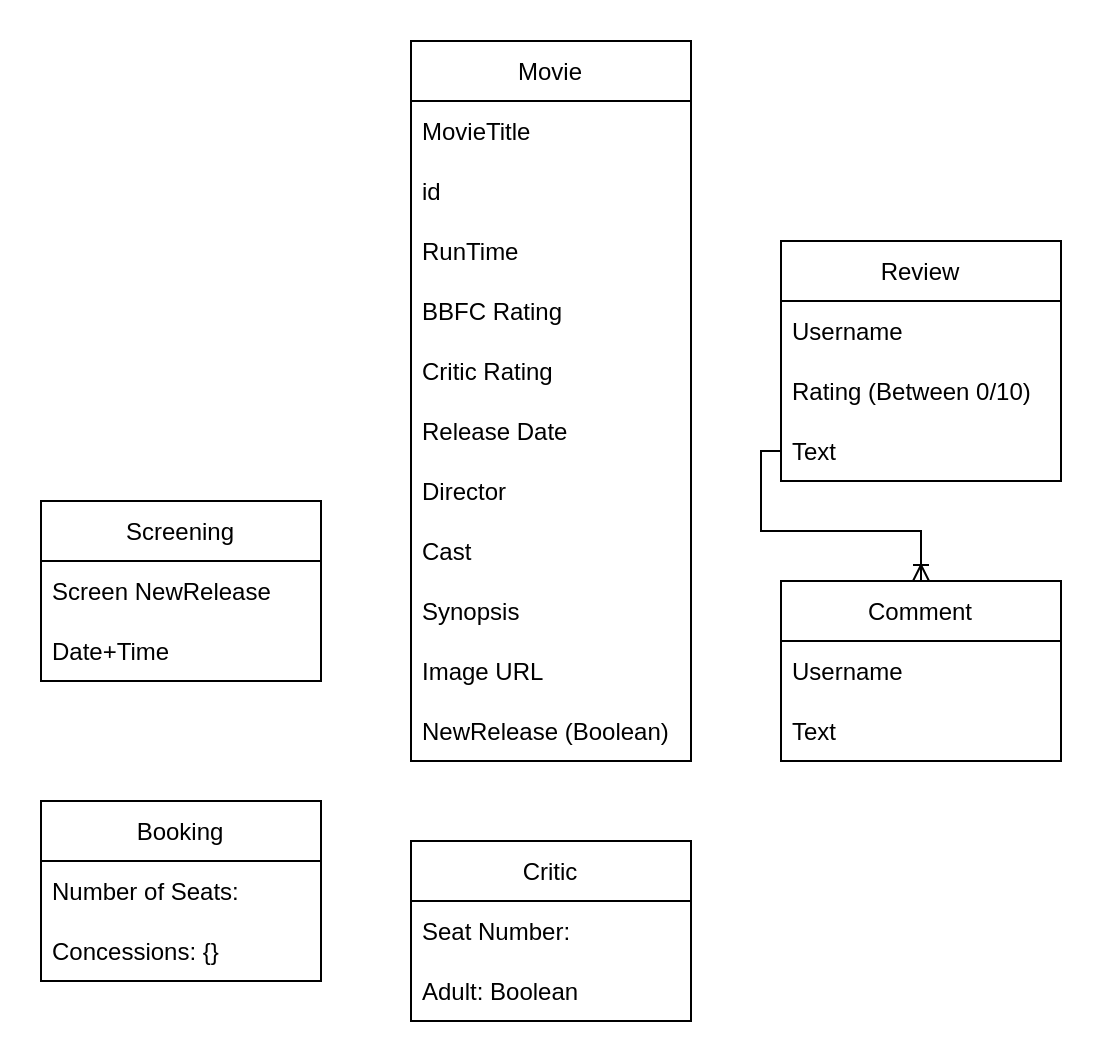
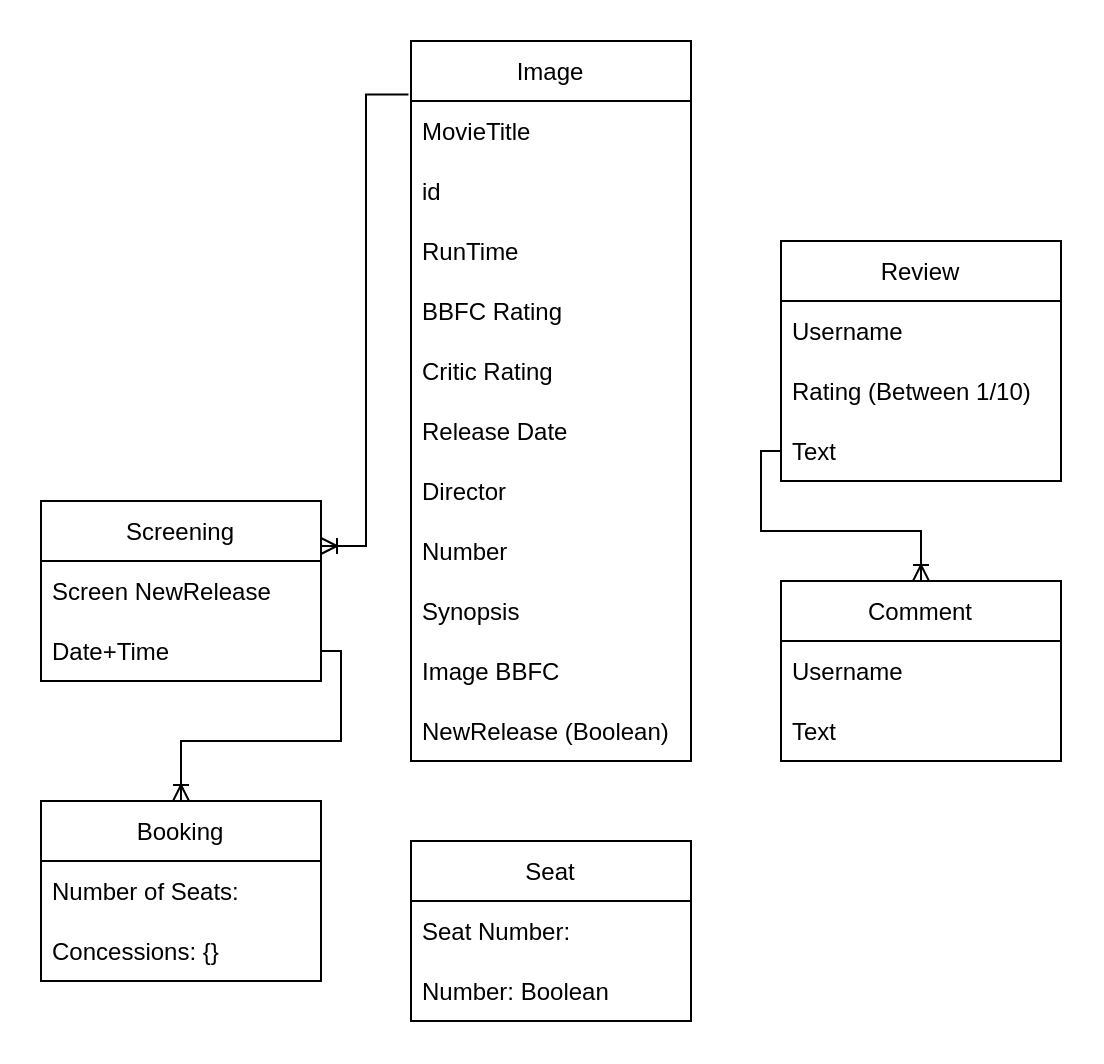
node "Movie": label "Movie" -> "Image"
edge "MovieTitle" -> "Screening": added
node "Rating (Between 0/10)": label "Rating (Between 0/10)" -> "Rating (Between 1/10)"
node "Cast": label "Cast" -> "Number"
node "Image URL": label "Image URL" -> "Image BBFC"
edge "Date+Time" -> "Booking": added
node "Critic": label "Critic" -> "Seat"
node "Adult: Boolean": label "Adult: Boolean" -> "Number: Boolean"
